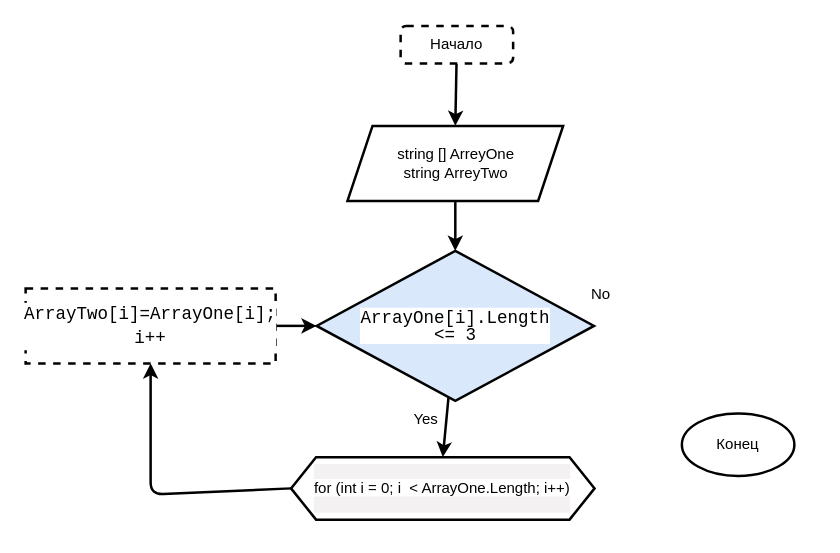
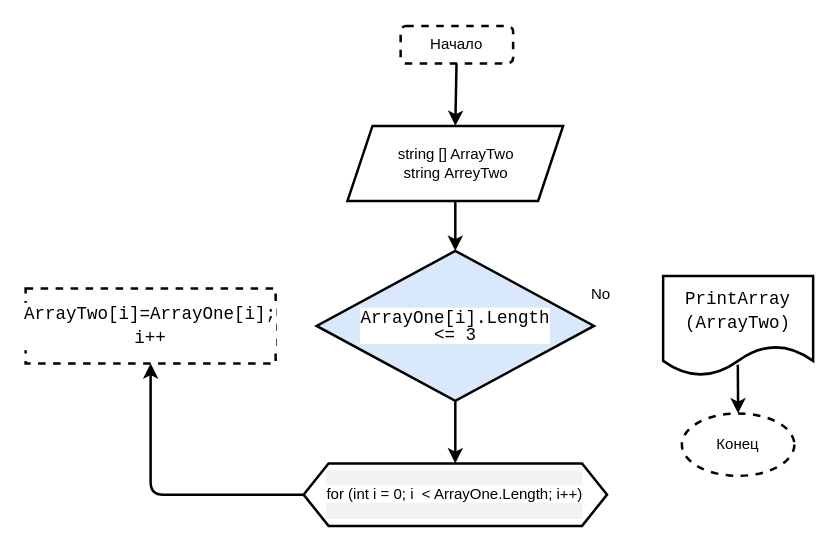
node "string [] ArreyOne string ArreyTwo": label "string [] ArreyOne string ArreyTwo" -> "string [] ArrayTwo string ArreyTwo"
edge "ArrayTwo[i]=ArrayOne[i]; i++" -> "ArrayOne[i].Length <= 3": removed
node "PrintArray (ArrayTwo)": added
edge "PrintArray (ArrayTwo)" -> "Конец": added
node "Yes": removed
node "Конец": style solid -> dashed
node "for (int i = 0; i < ArrayOne.Length; i++)": moved (443, 488) -> (455, 494)
